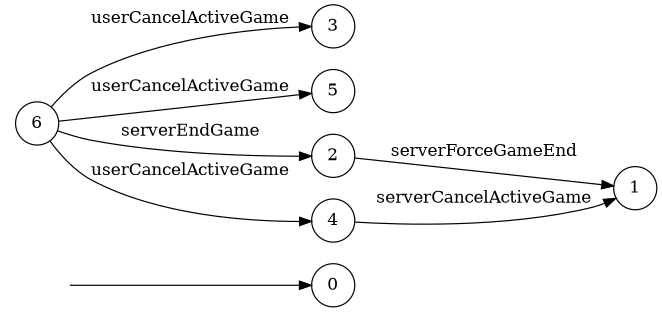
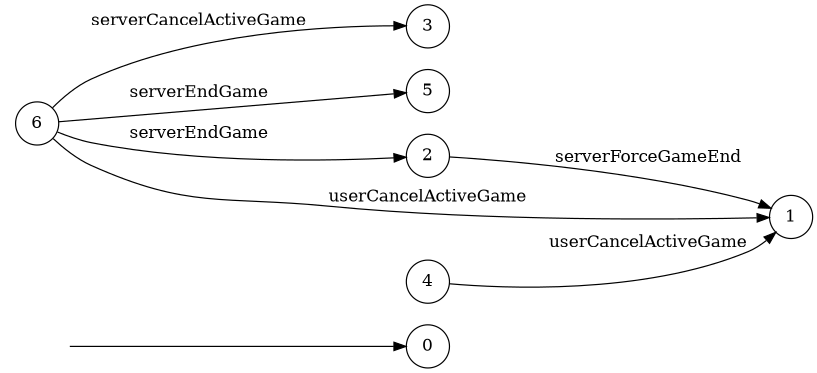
edge "6" -> "3": label "userCancelActiveGame" -> "serverCancelActiveGame"
edge "6" -> "5": label "userCancelActiveGame" -> "serverEndGame"
edge "4" -> "1": label "serverCancelActiveGame" -> "userCancelActiveGame"
edge "6" -> "4": now "6" -> "1"
